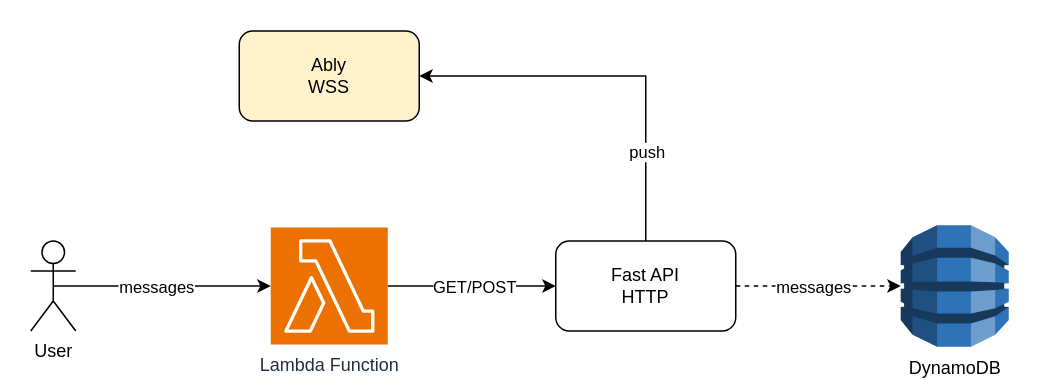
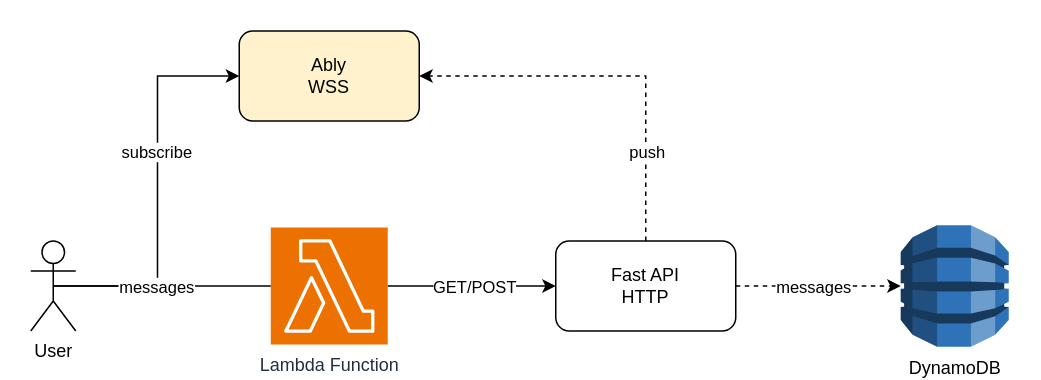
edge "Fast API HTTP" -> "Ably WSS": style solid -> dashed
edge "User" -> "Ably WSS": added, label "subscribe"
edge "User" -> "Lambda Function": arrowhead classic -> none
